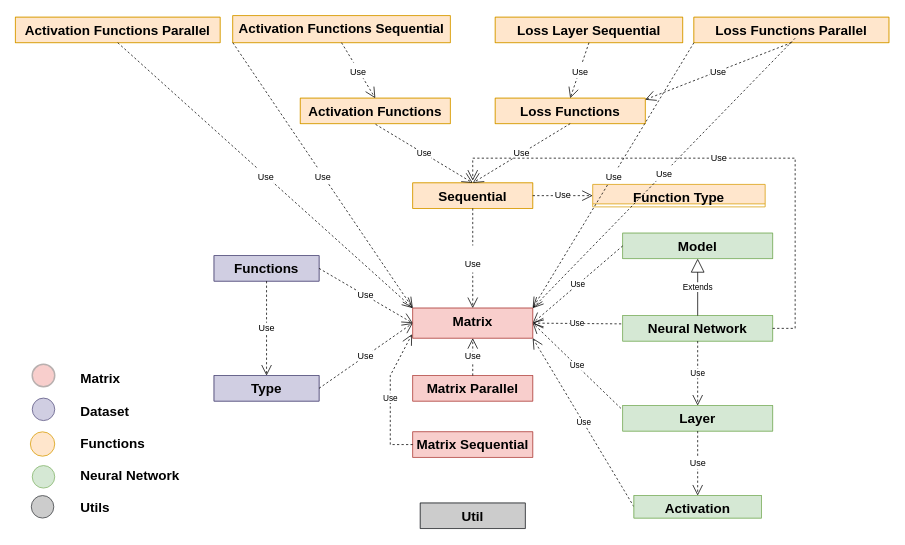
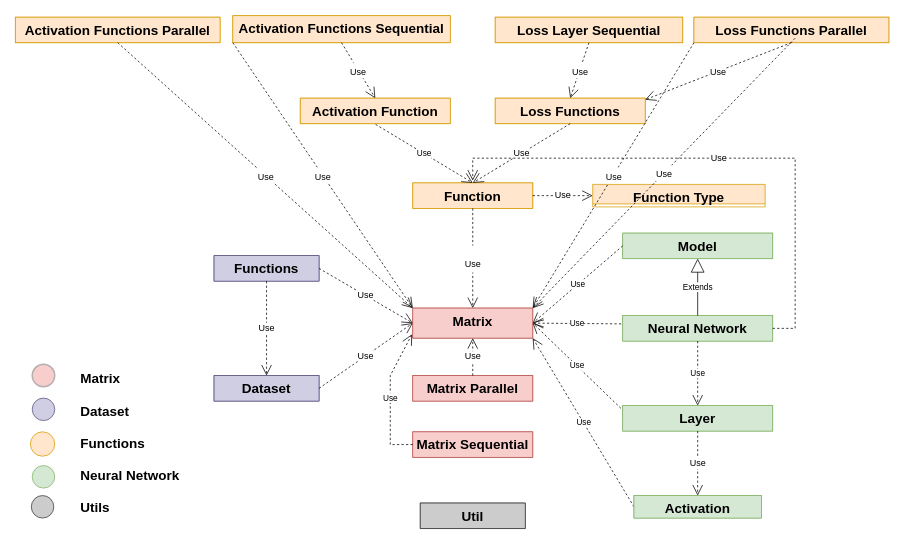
node "Activation Functions": label "Activation Functions" -> "Activation Function"
node "Sequential": label "Sequential" -> "Function"
node "Type": label "Type" -> "Dataset"
